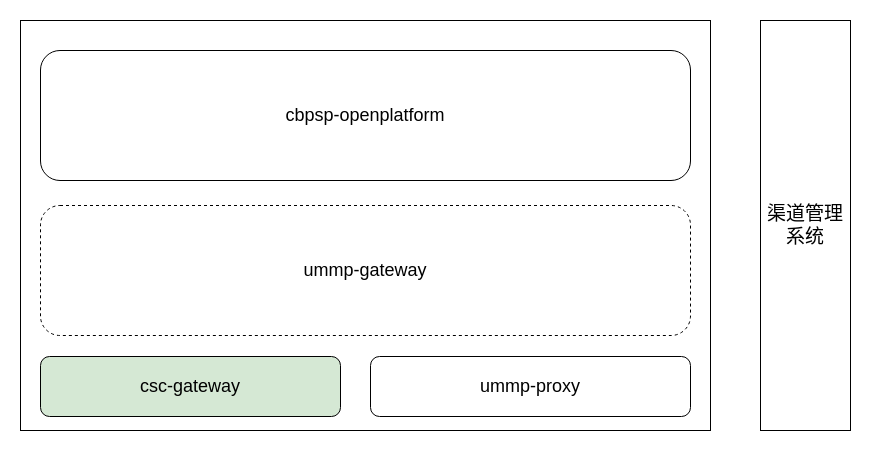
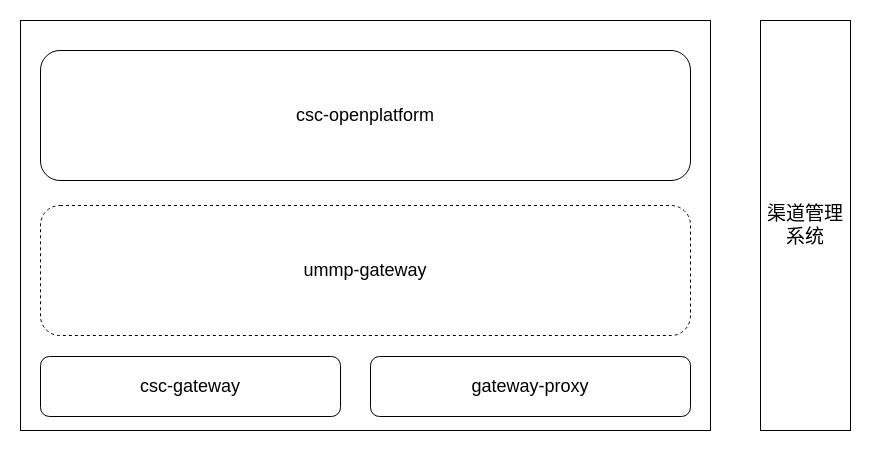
node "cbpsp-openplatform": label "cbpsp-openplatform" -> "csc-openplatform"
node "csc-gateway": fillcolor #d5e8d4 -> #ffffff
node "ummp-proxy": label "ummp-proxy" -> "gateway-proxy"
